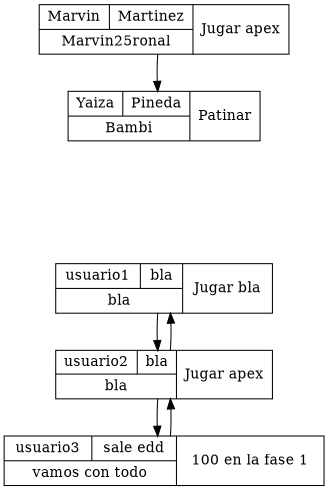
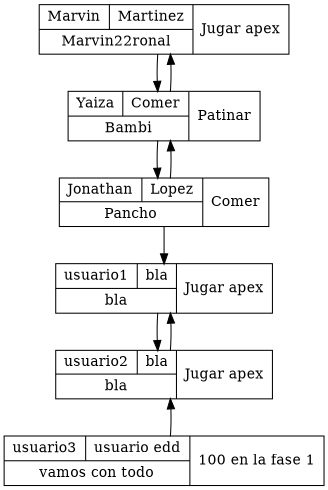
node "Marvin": text "Marvin25ronal" -> "Marvin22ronal"
edge "Yaiza" -> "Marvin": added
node "Yaiza": text "Pineda" -> "Comer"
node "Jonathan": added
node "usuario1": text "Jugar bla" -> "Jugar apex"
edge "usuario2" -> "usuario3": removed
node "usuario3": text "sale edd" -> "usuario edd"
